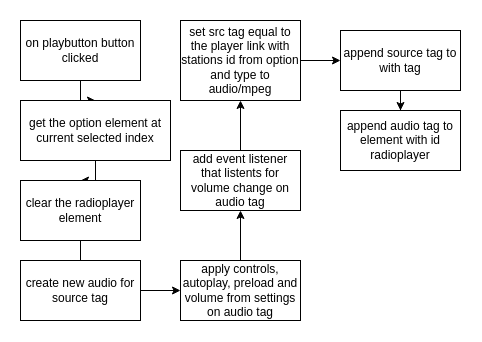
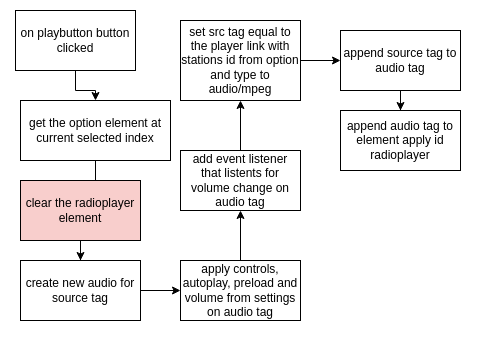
node "on playbutton button clicked": moved (81, 51) -> (76, 41)
node "append source tag to with tag": label "append source tag to with tag" -> "append source tag to audio tag"
node "append audio tag to element with id radioplayer": label "append audio tag to element with id radioplayer" -> "append audio tag to element apply id radioplayer"
edge "get the option element at current selected index" -> "clear the radioplayer element": arrowhead classic -> none
node "clear the radioplayer element": fillcolor #ffffff -> #f8cecc
edge "clear the radioplayer element" -- "create new audio for source tag": arrowhead none -> classic
